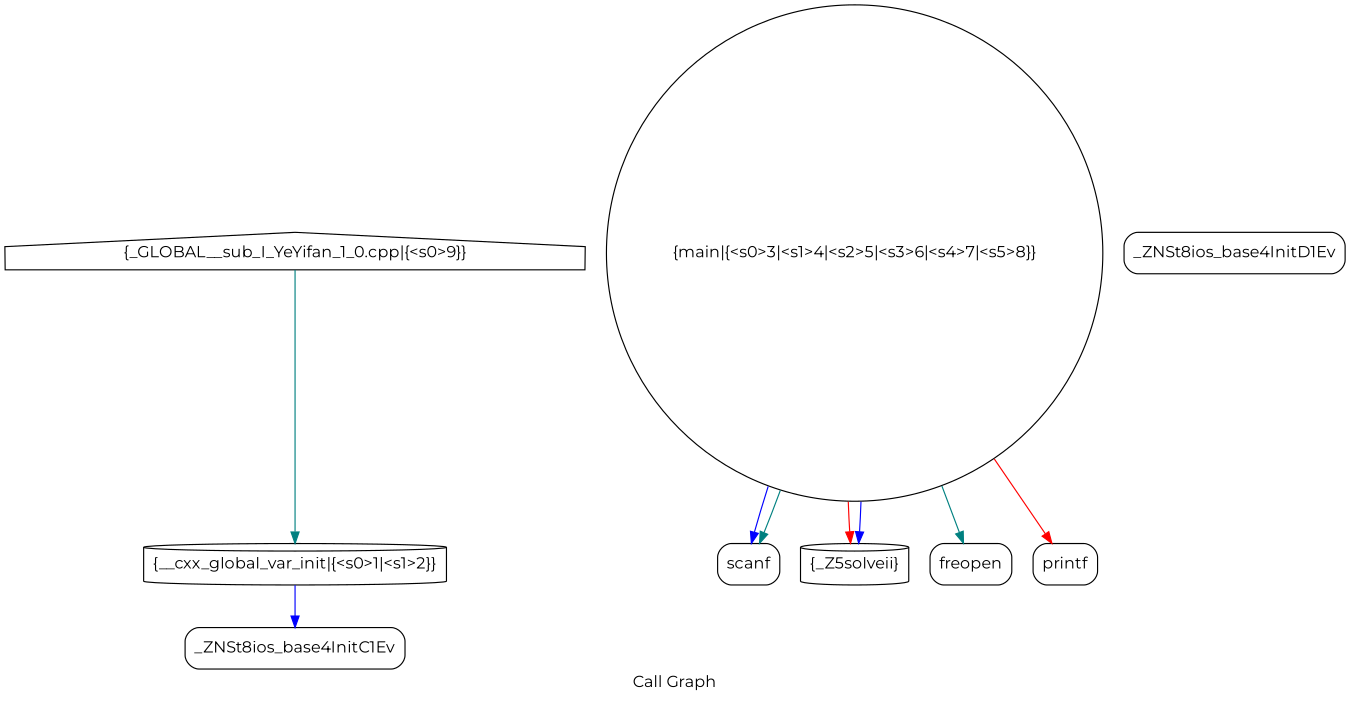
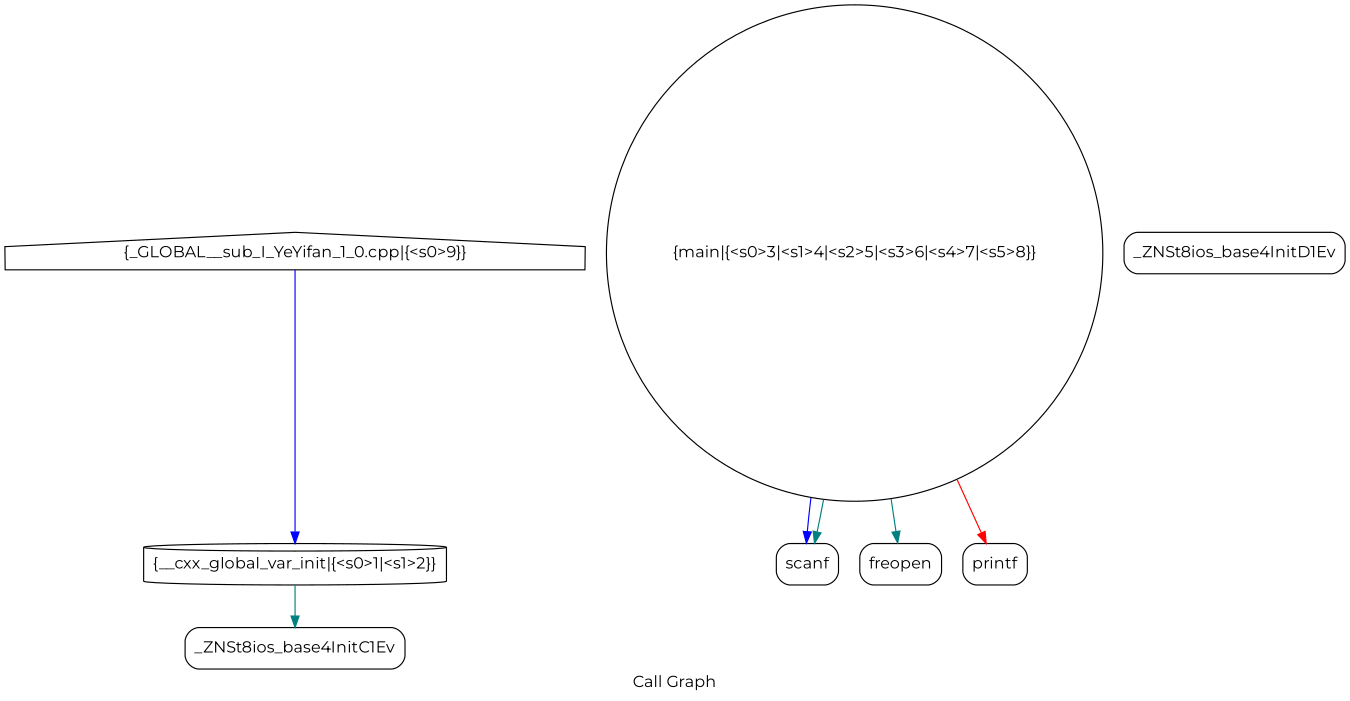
edge "{_GLOBAL__sub_I_YeYifan_1_0.cpp|{<s0>9}}" -> "{__cxx_global_var_init|{<s0>1|<s1>2}}": color teal -> blue
node "{_Z5solveii}": removed
edge "{__cxx_global_var_init|{<s0>1|<s1>2}}" -> "_ZNSt8ios_base4InitC1Ev": color blue -> teal
